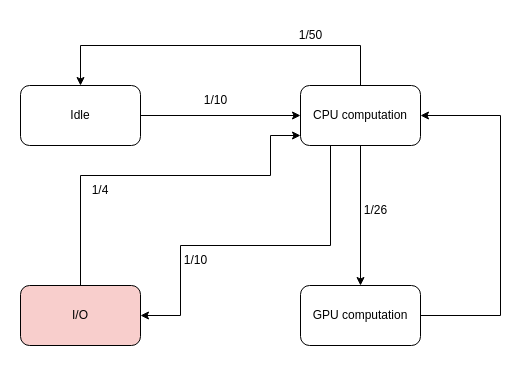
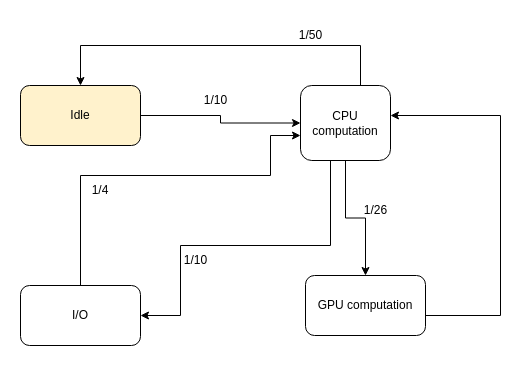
node "Idle": fillcolor #ffffff -> #fff2cc
node "CPU computation": size 120x60 -> 90x75
node "I/O": fillcolor #f8cecc -> #ffffff
node "GPU computation": moved (361, 316) -> (366, 306)
